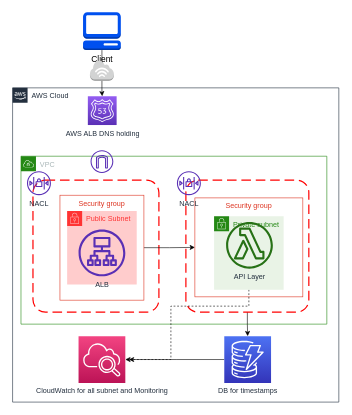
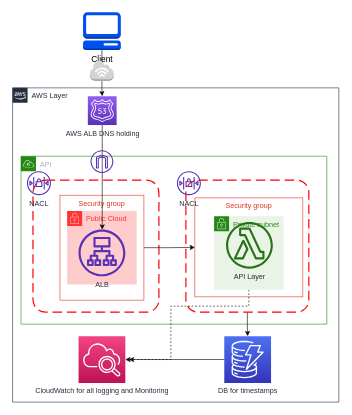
node "AWS Cloud": label "AWS Cloud" -> "AWS Layer"
node "VPC": label "VPC" -> "API"
node "Public Subnet": label "Public Subnet" -> "Public Cloud"
edge "AWS ALB DNS holding" -> "ALB": added
node "CloudWatch for all subnet and Monitoring": label "CloudWatch for all subnet and Monitoring" -> "CloudWatch for all logging and Monitoring"
